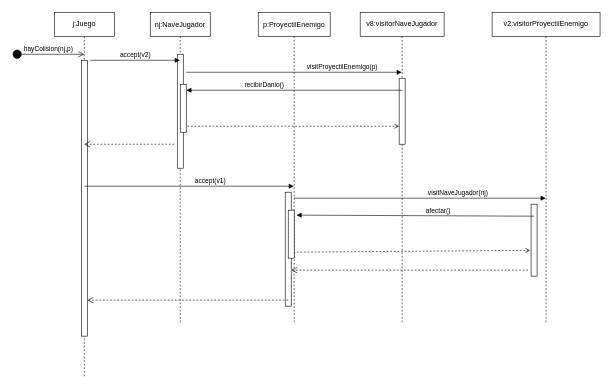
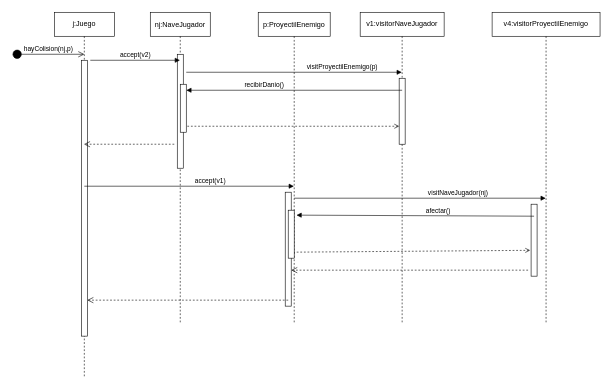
node "v8:visitorNaveJugador": label "v8:visitorNaveJugador" -> "v1:visitorNaveJugador"
node "v2:visitorProyectilEnemigo": label "v2:visitorProyectilEnemigo" -> "v4:visitorProyectilEnemigo"
